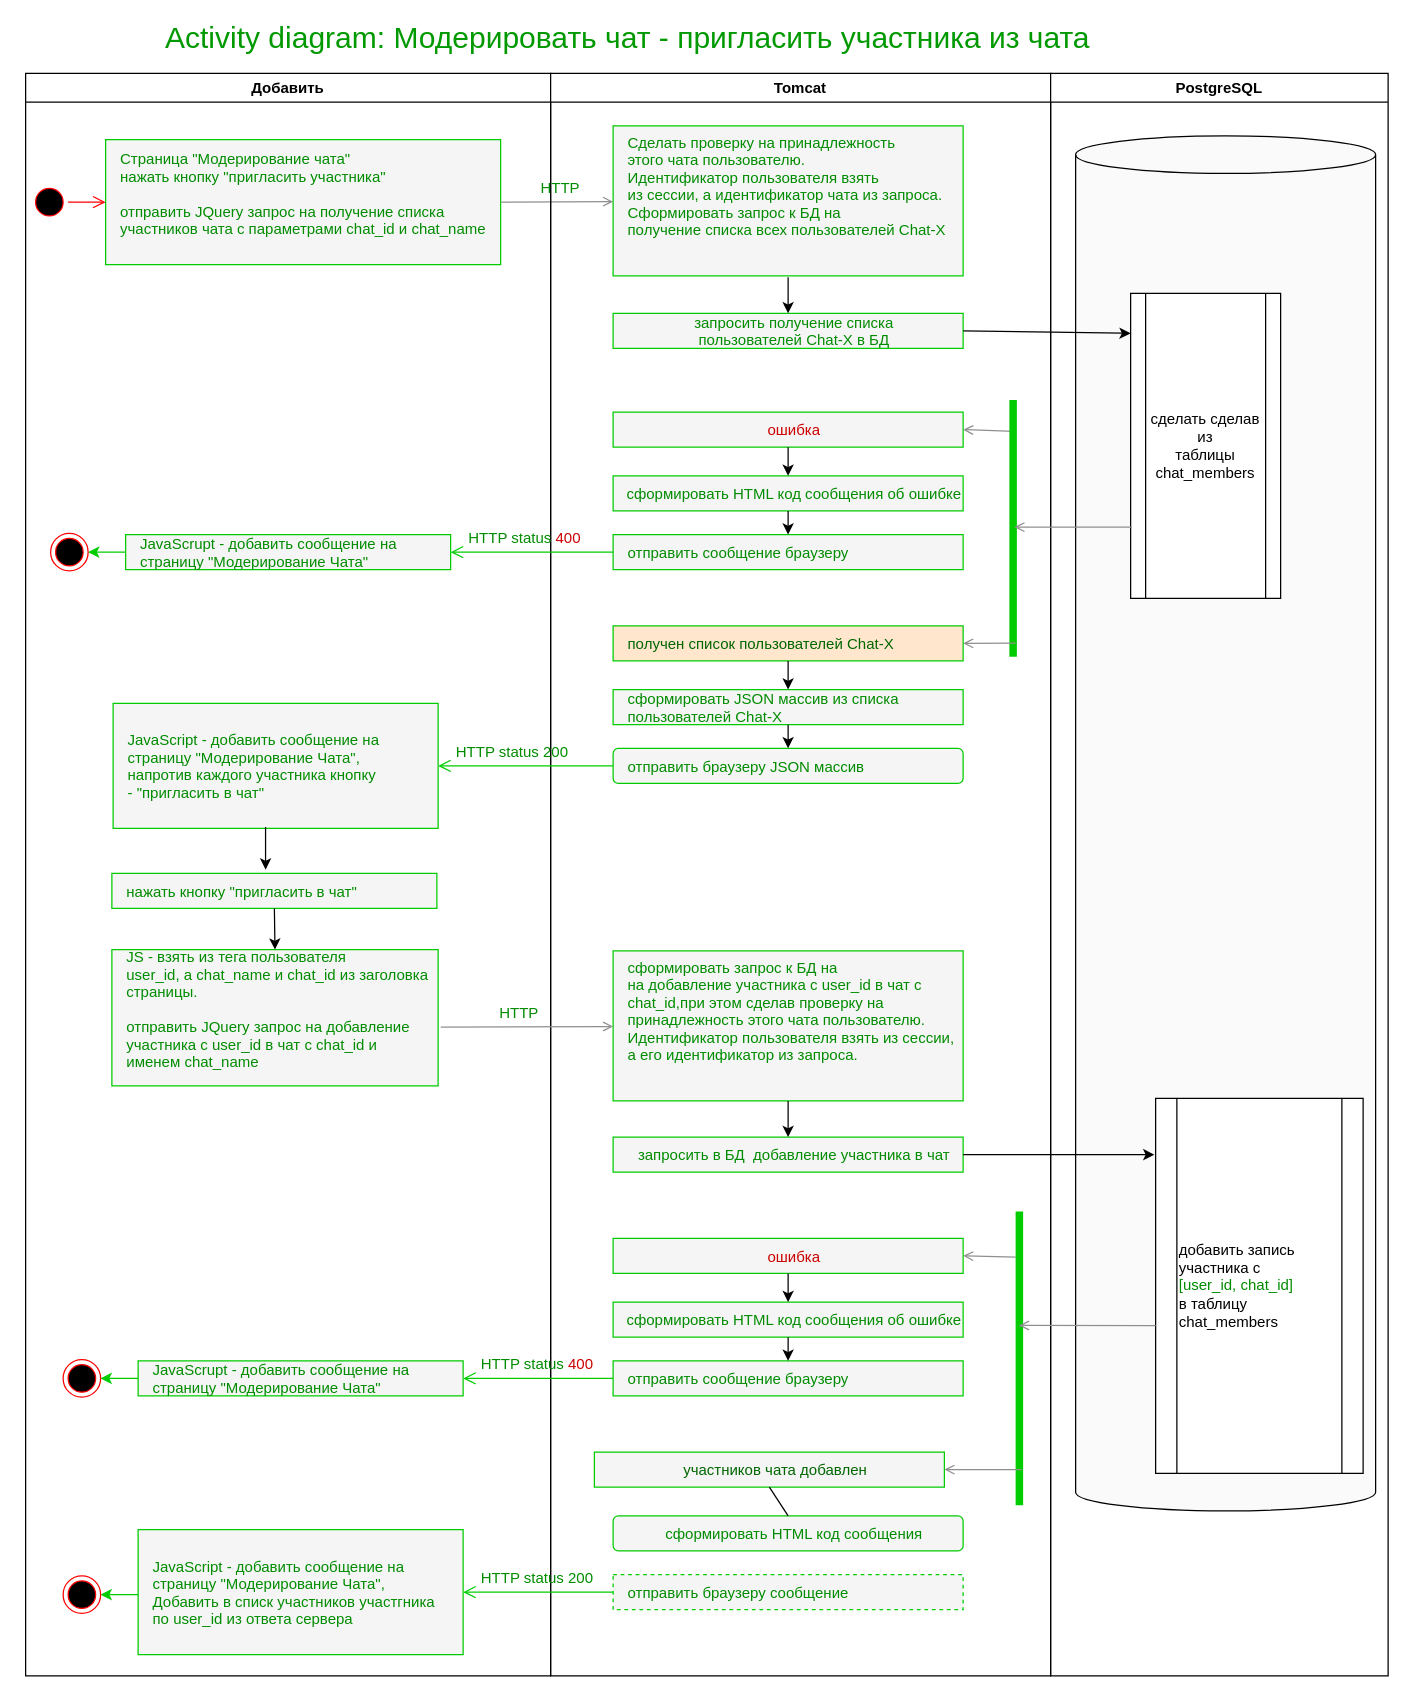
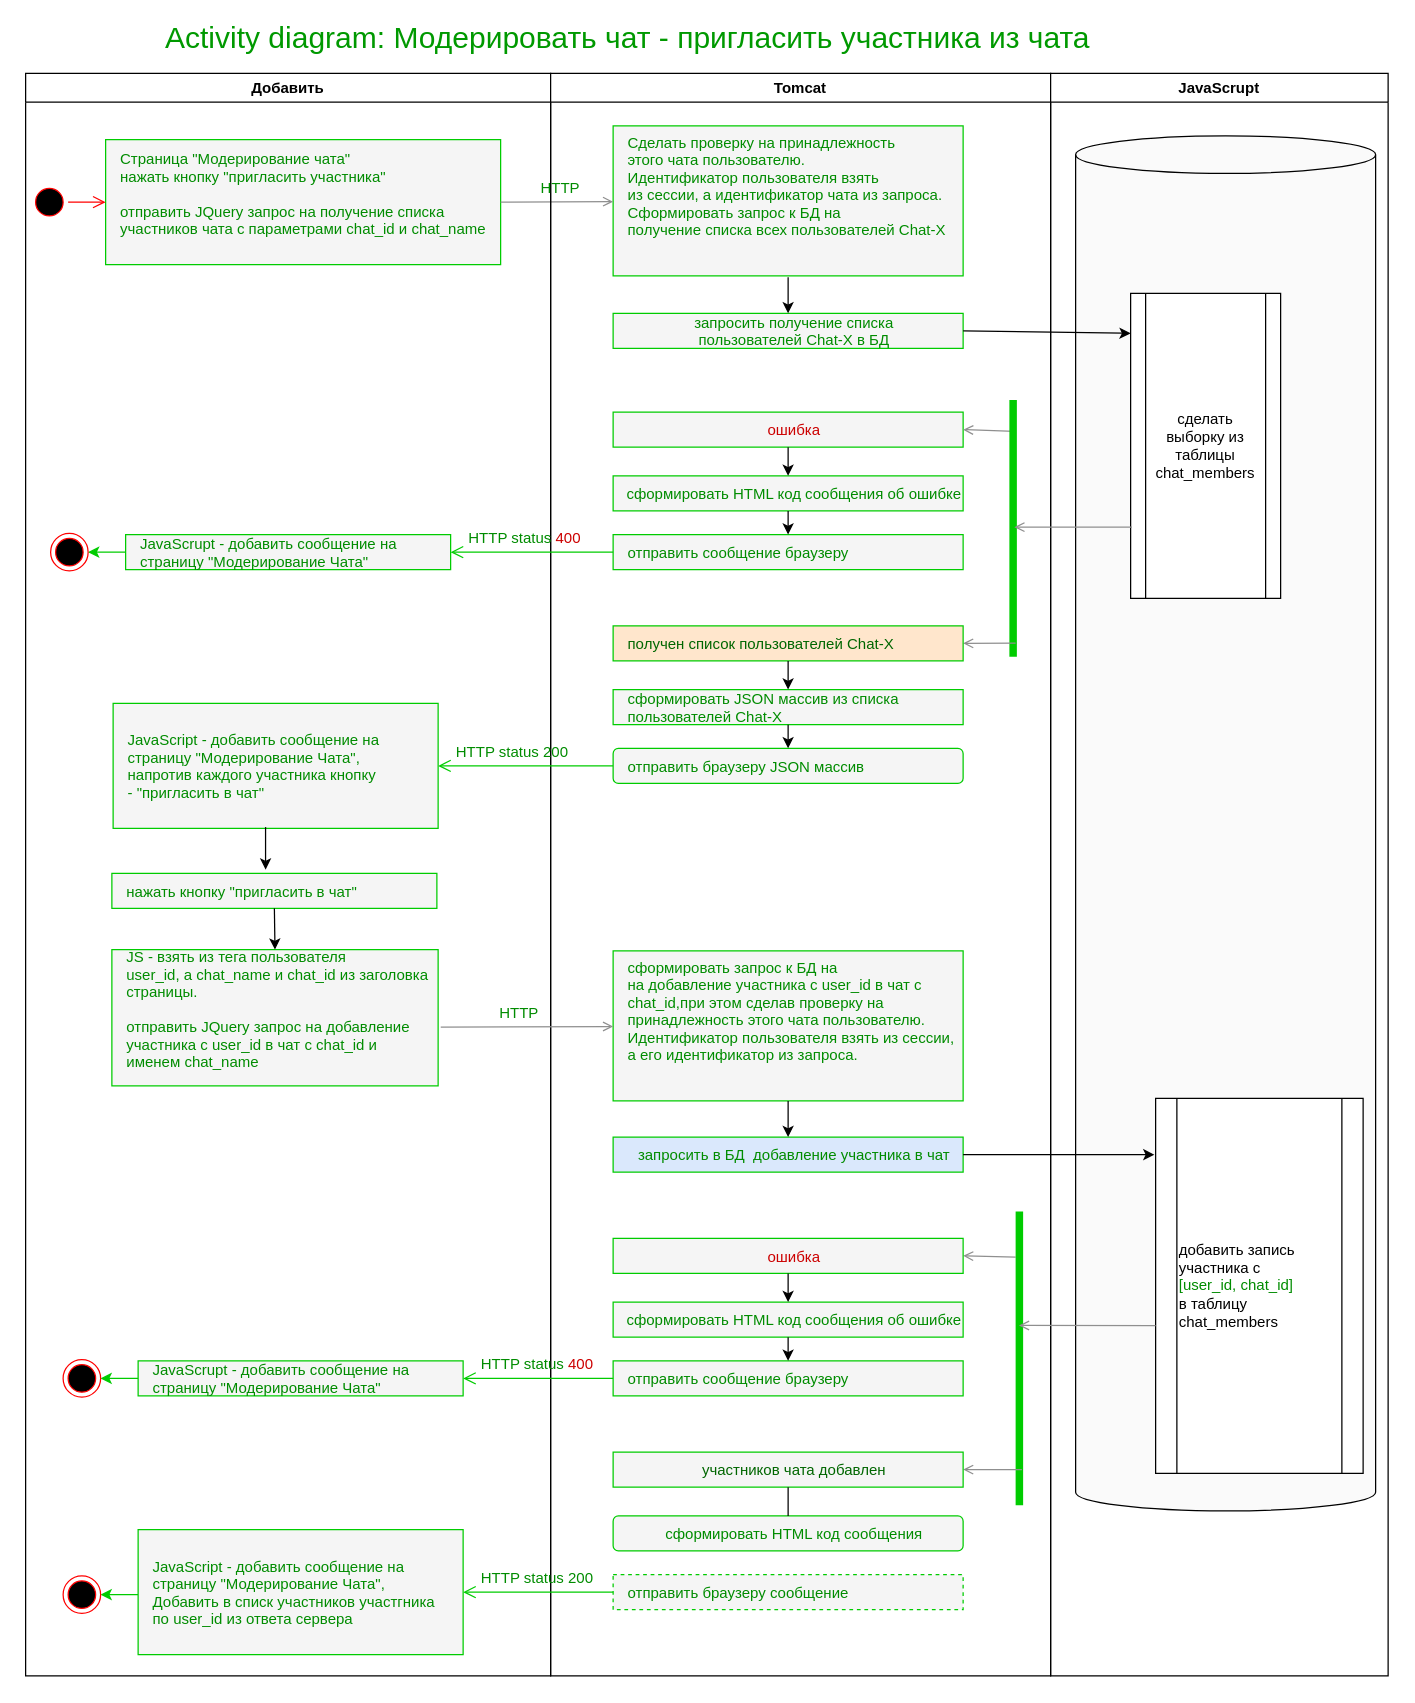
node "PostgreSQL": label "PostgreSQL" -> "JavaScrupt"
node "сделать сделав изтаблицыchat_members": label "сделать сделав изтаблицыchat_members" -> "сделать выборку изтаблицыchat_members"
node "запросить в БД добавление участника в чат": fillcolor #f5f5f5 -> #dae8fc
node "участников чата добавлен": moved (769, 1469) -> (788, 1469)
